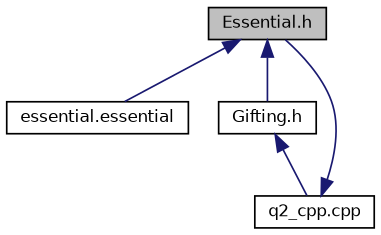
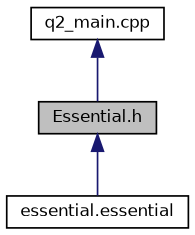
node "Gifting.h": removed
node "q2_cpp.cpp": label "q2_cpp.cpp" -> "q2_main.cpp"
